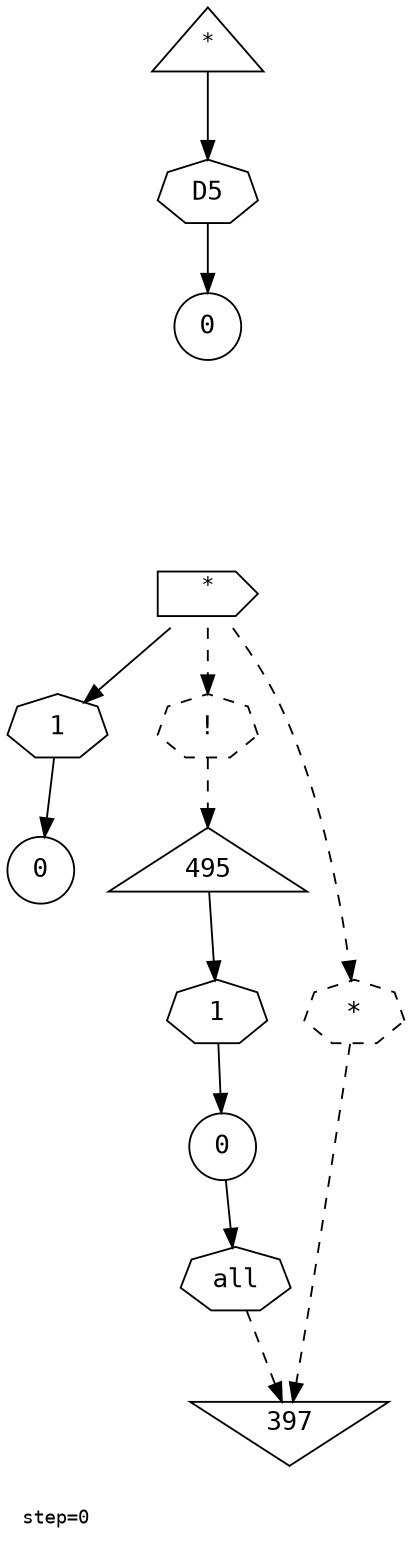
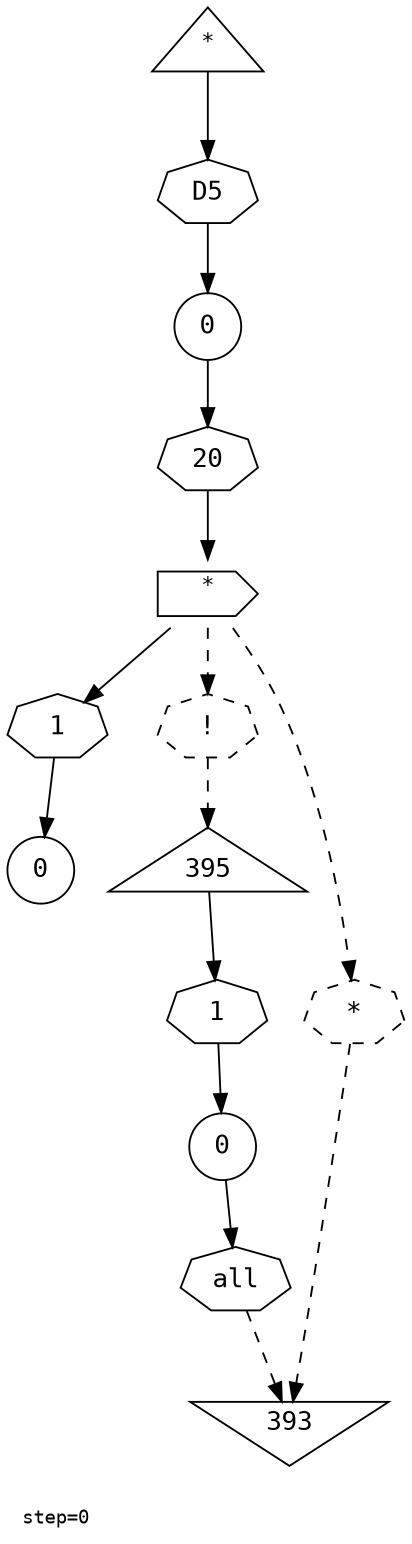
node "20": added
node "495": label "495" -> "395"
node "397": label "397" -> "393"
